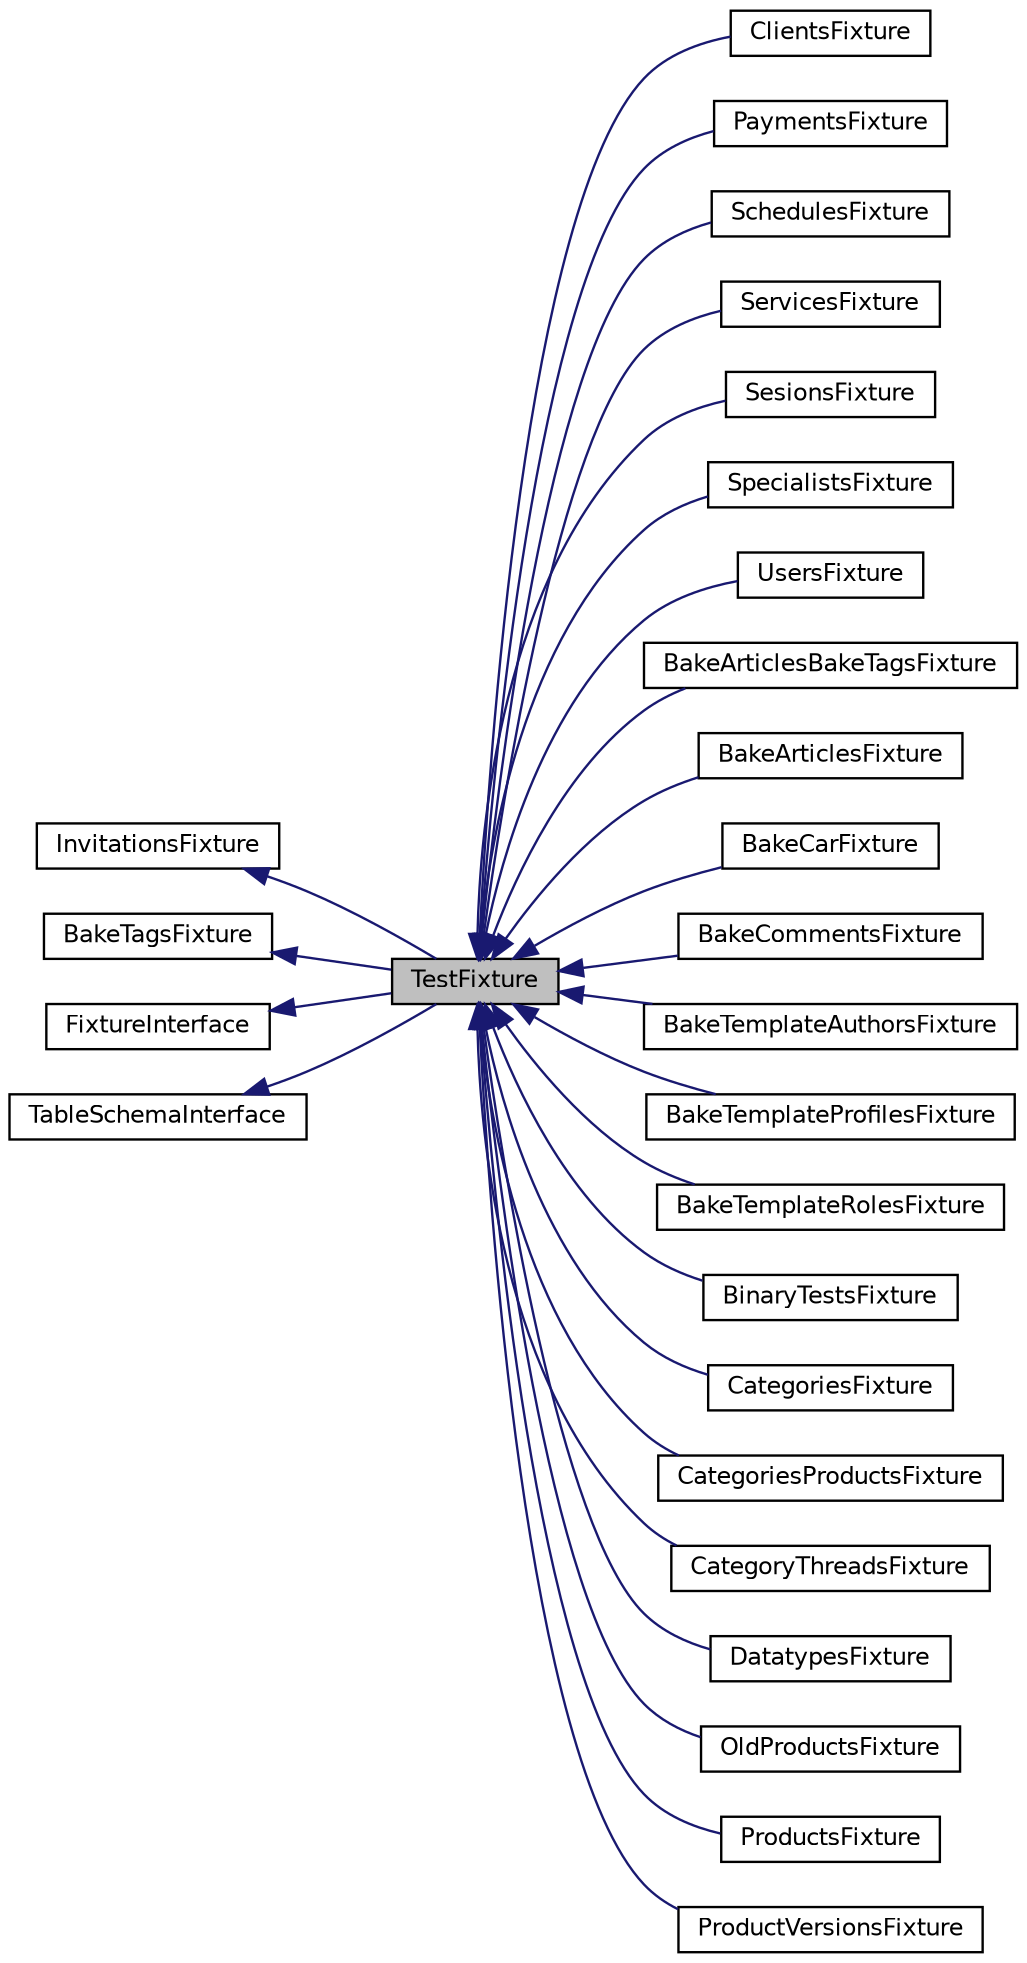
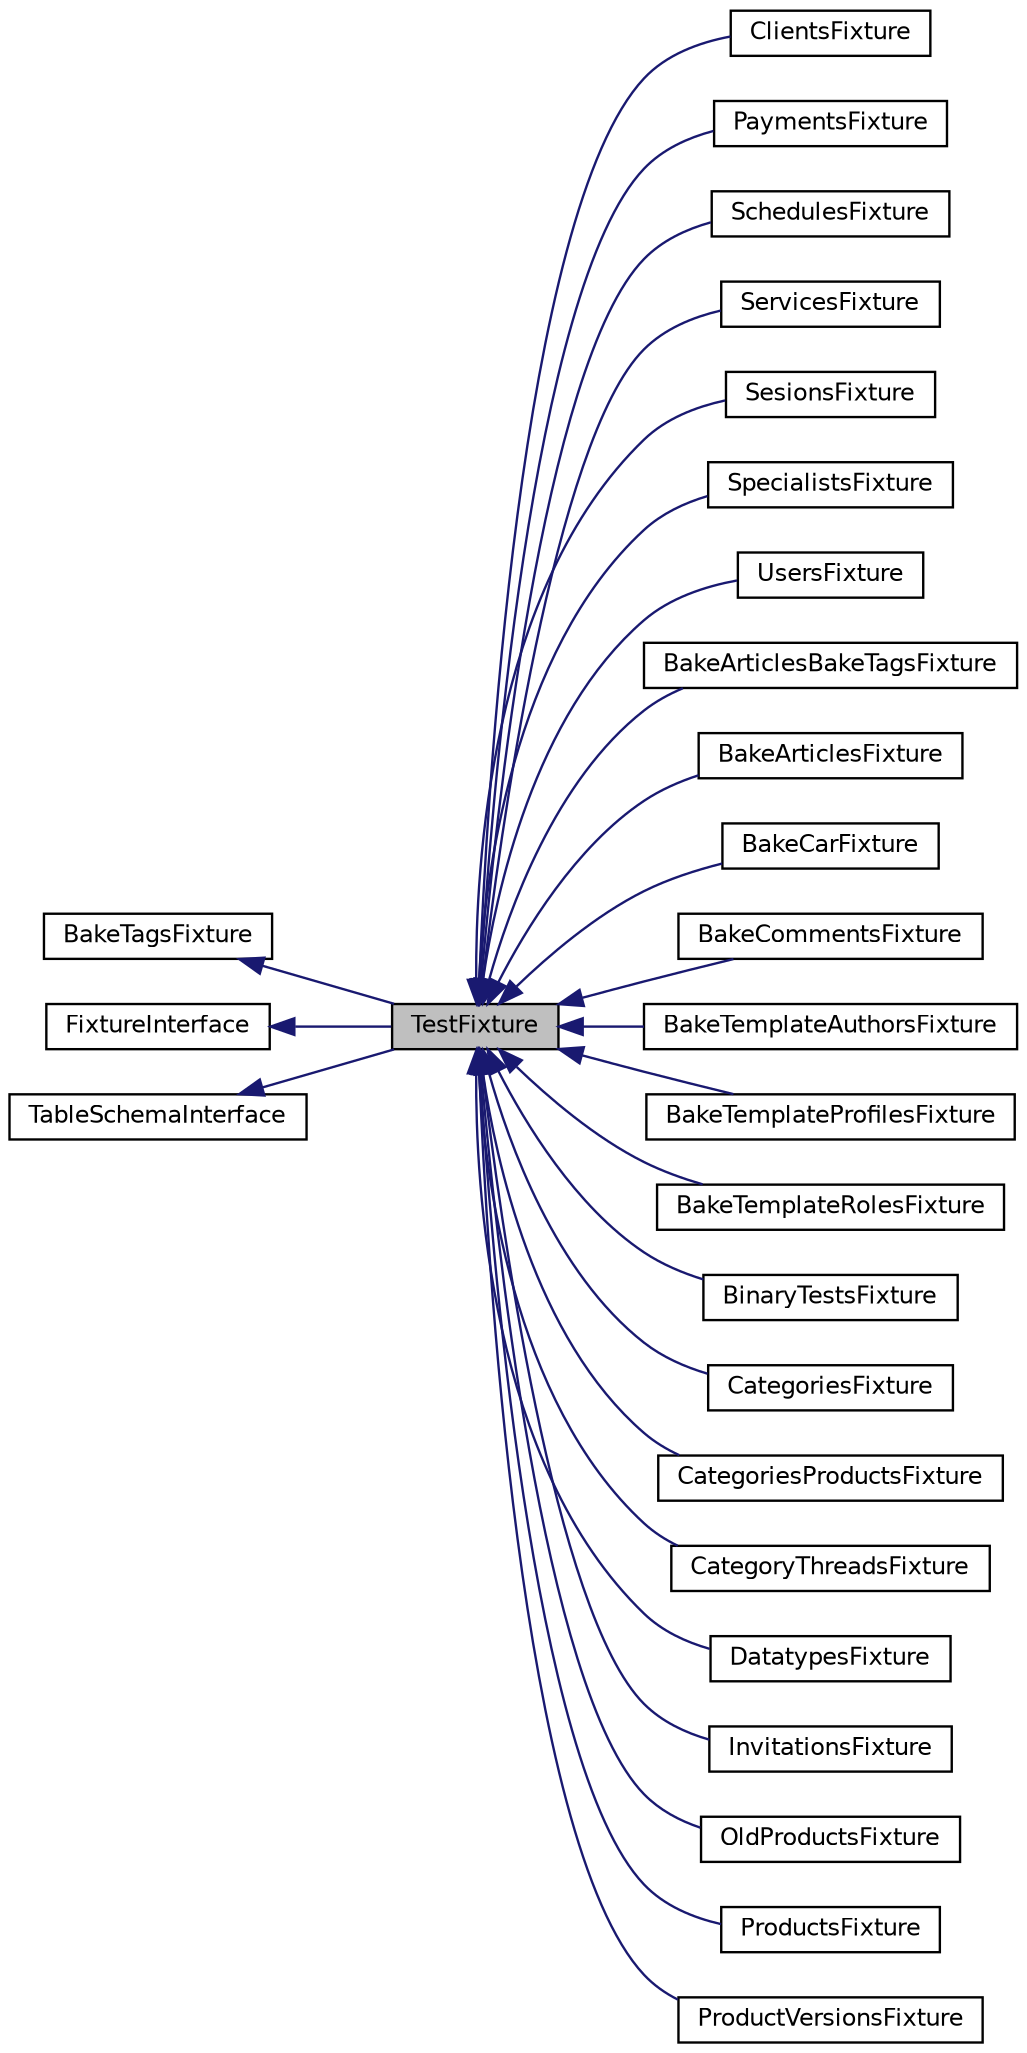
edge "TestFixture" -> "InvitationsFixture": reversed
